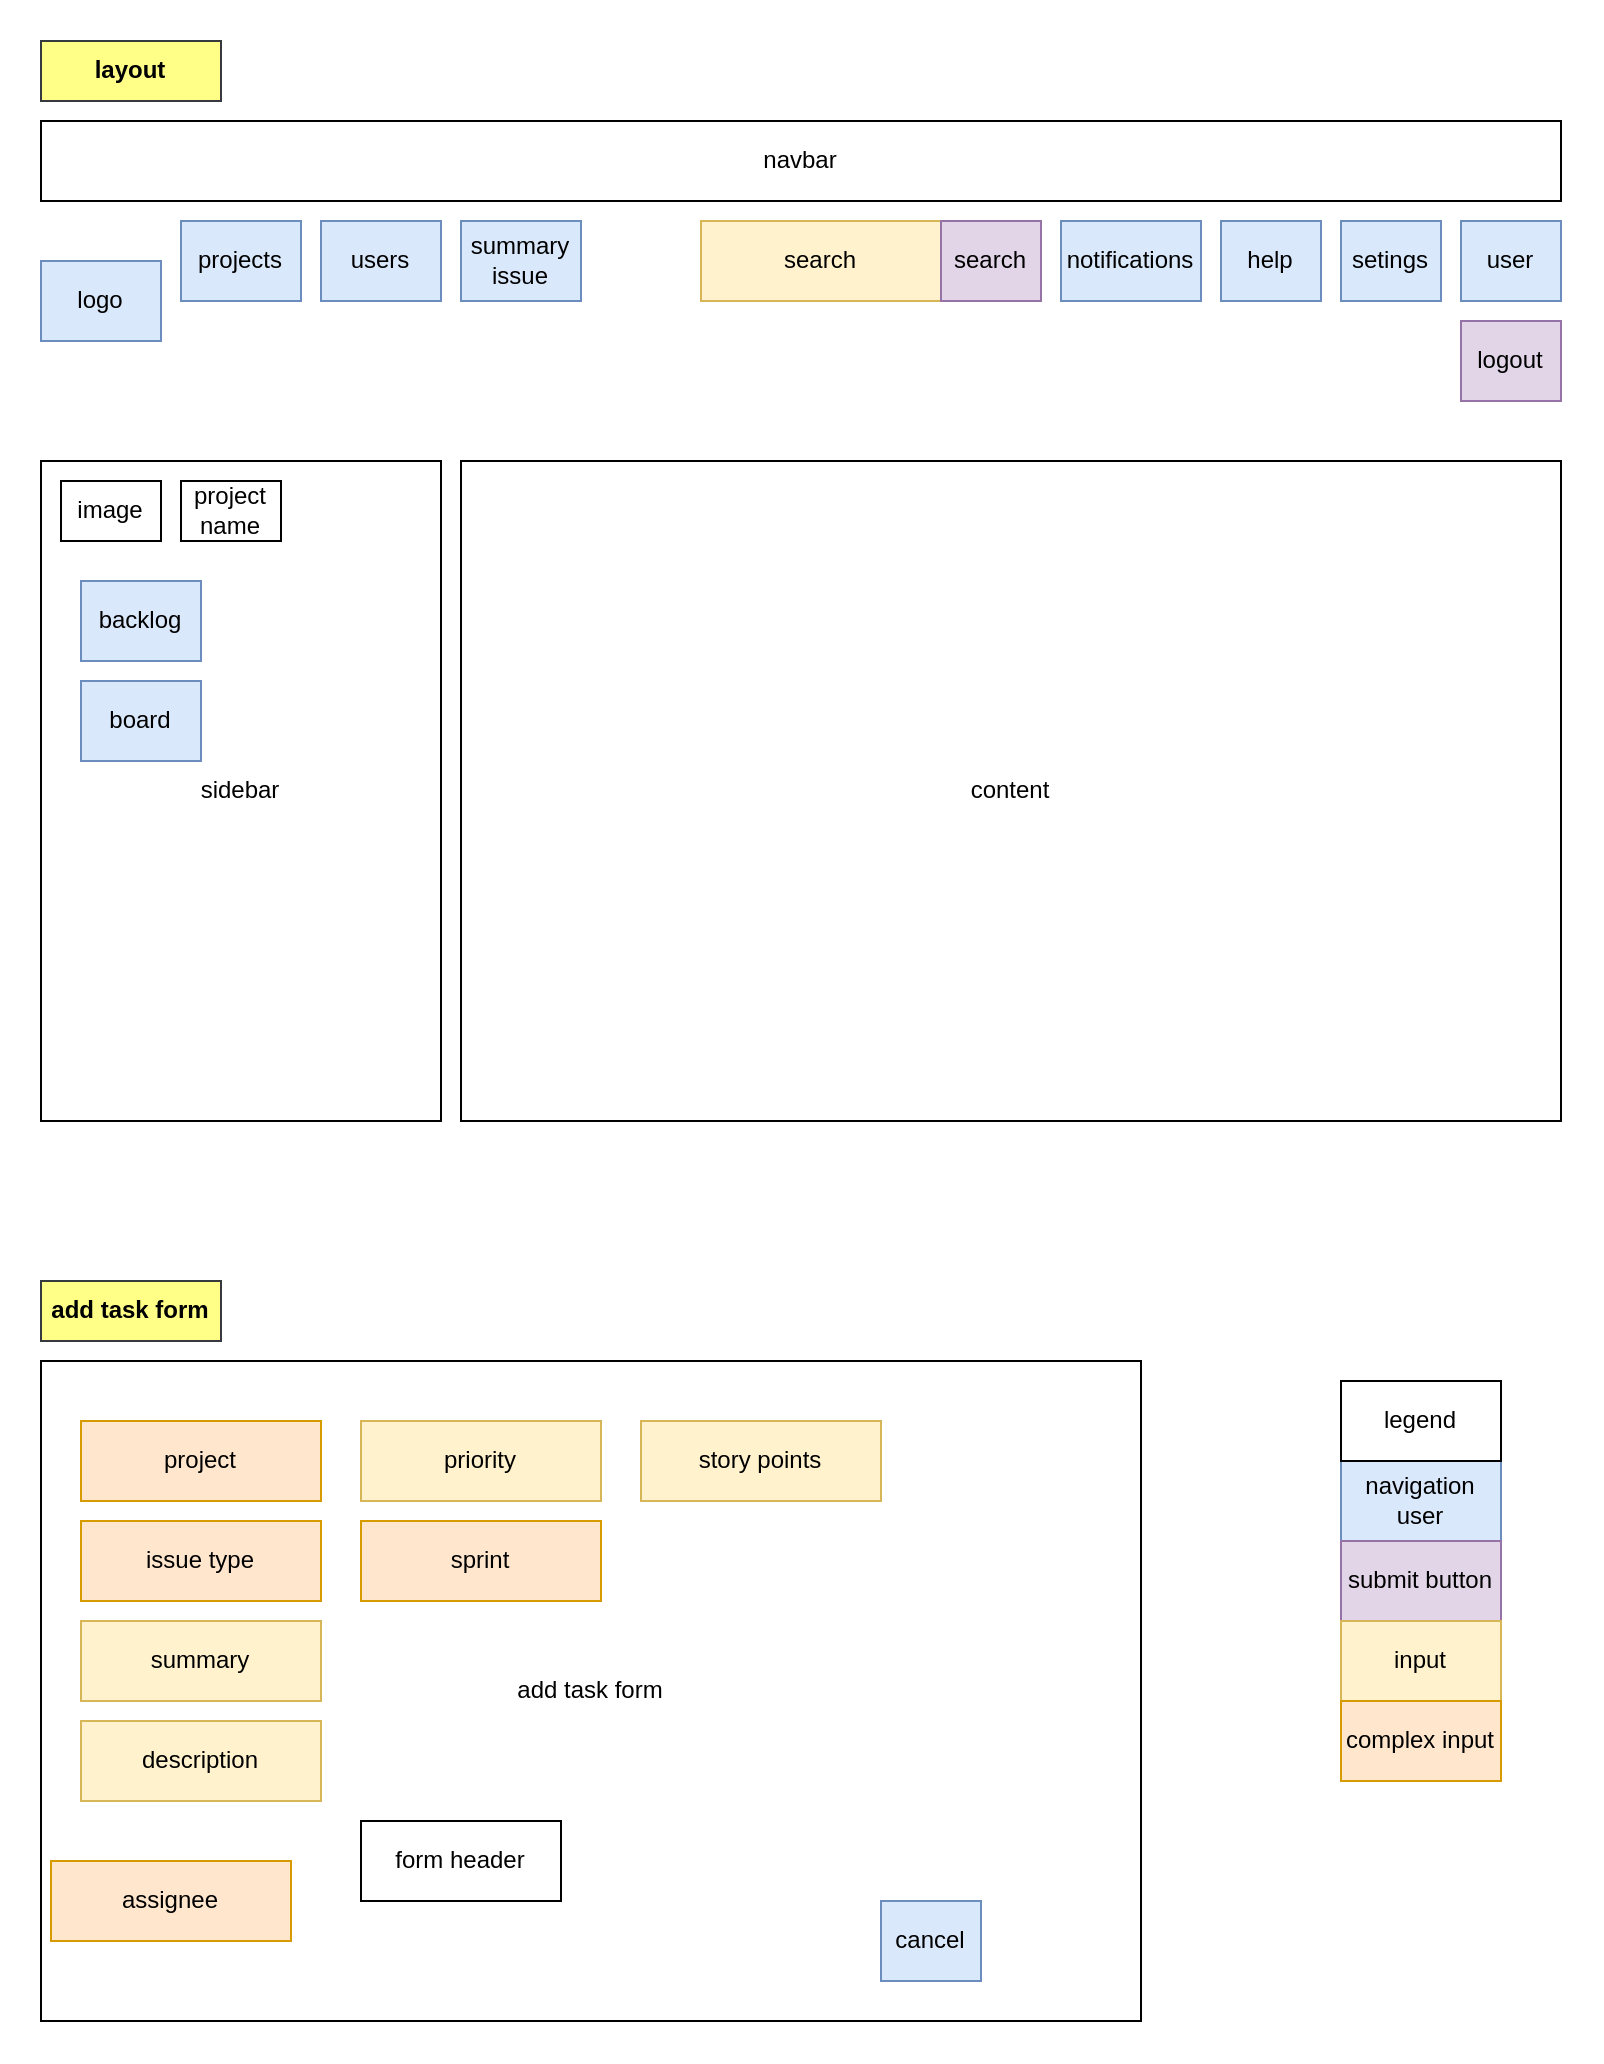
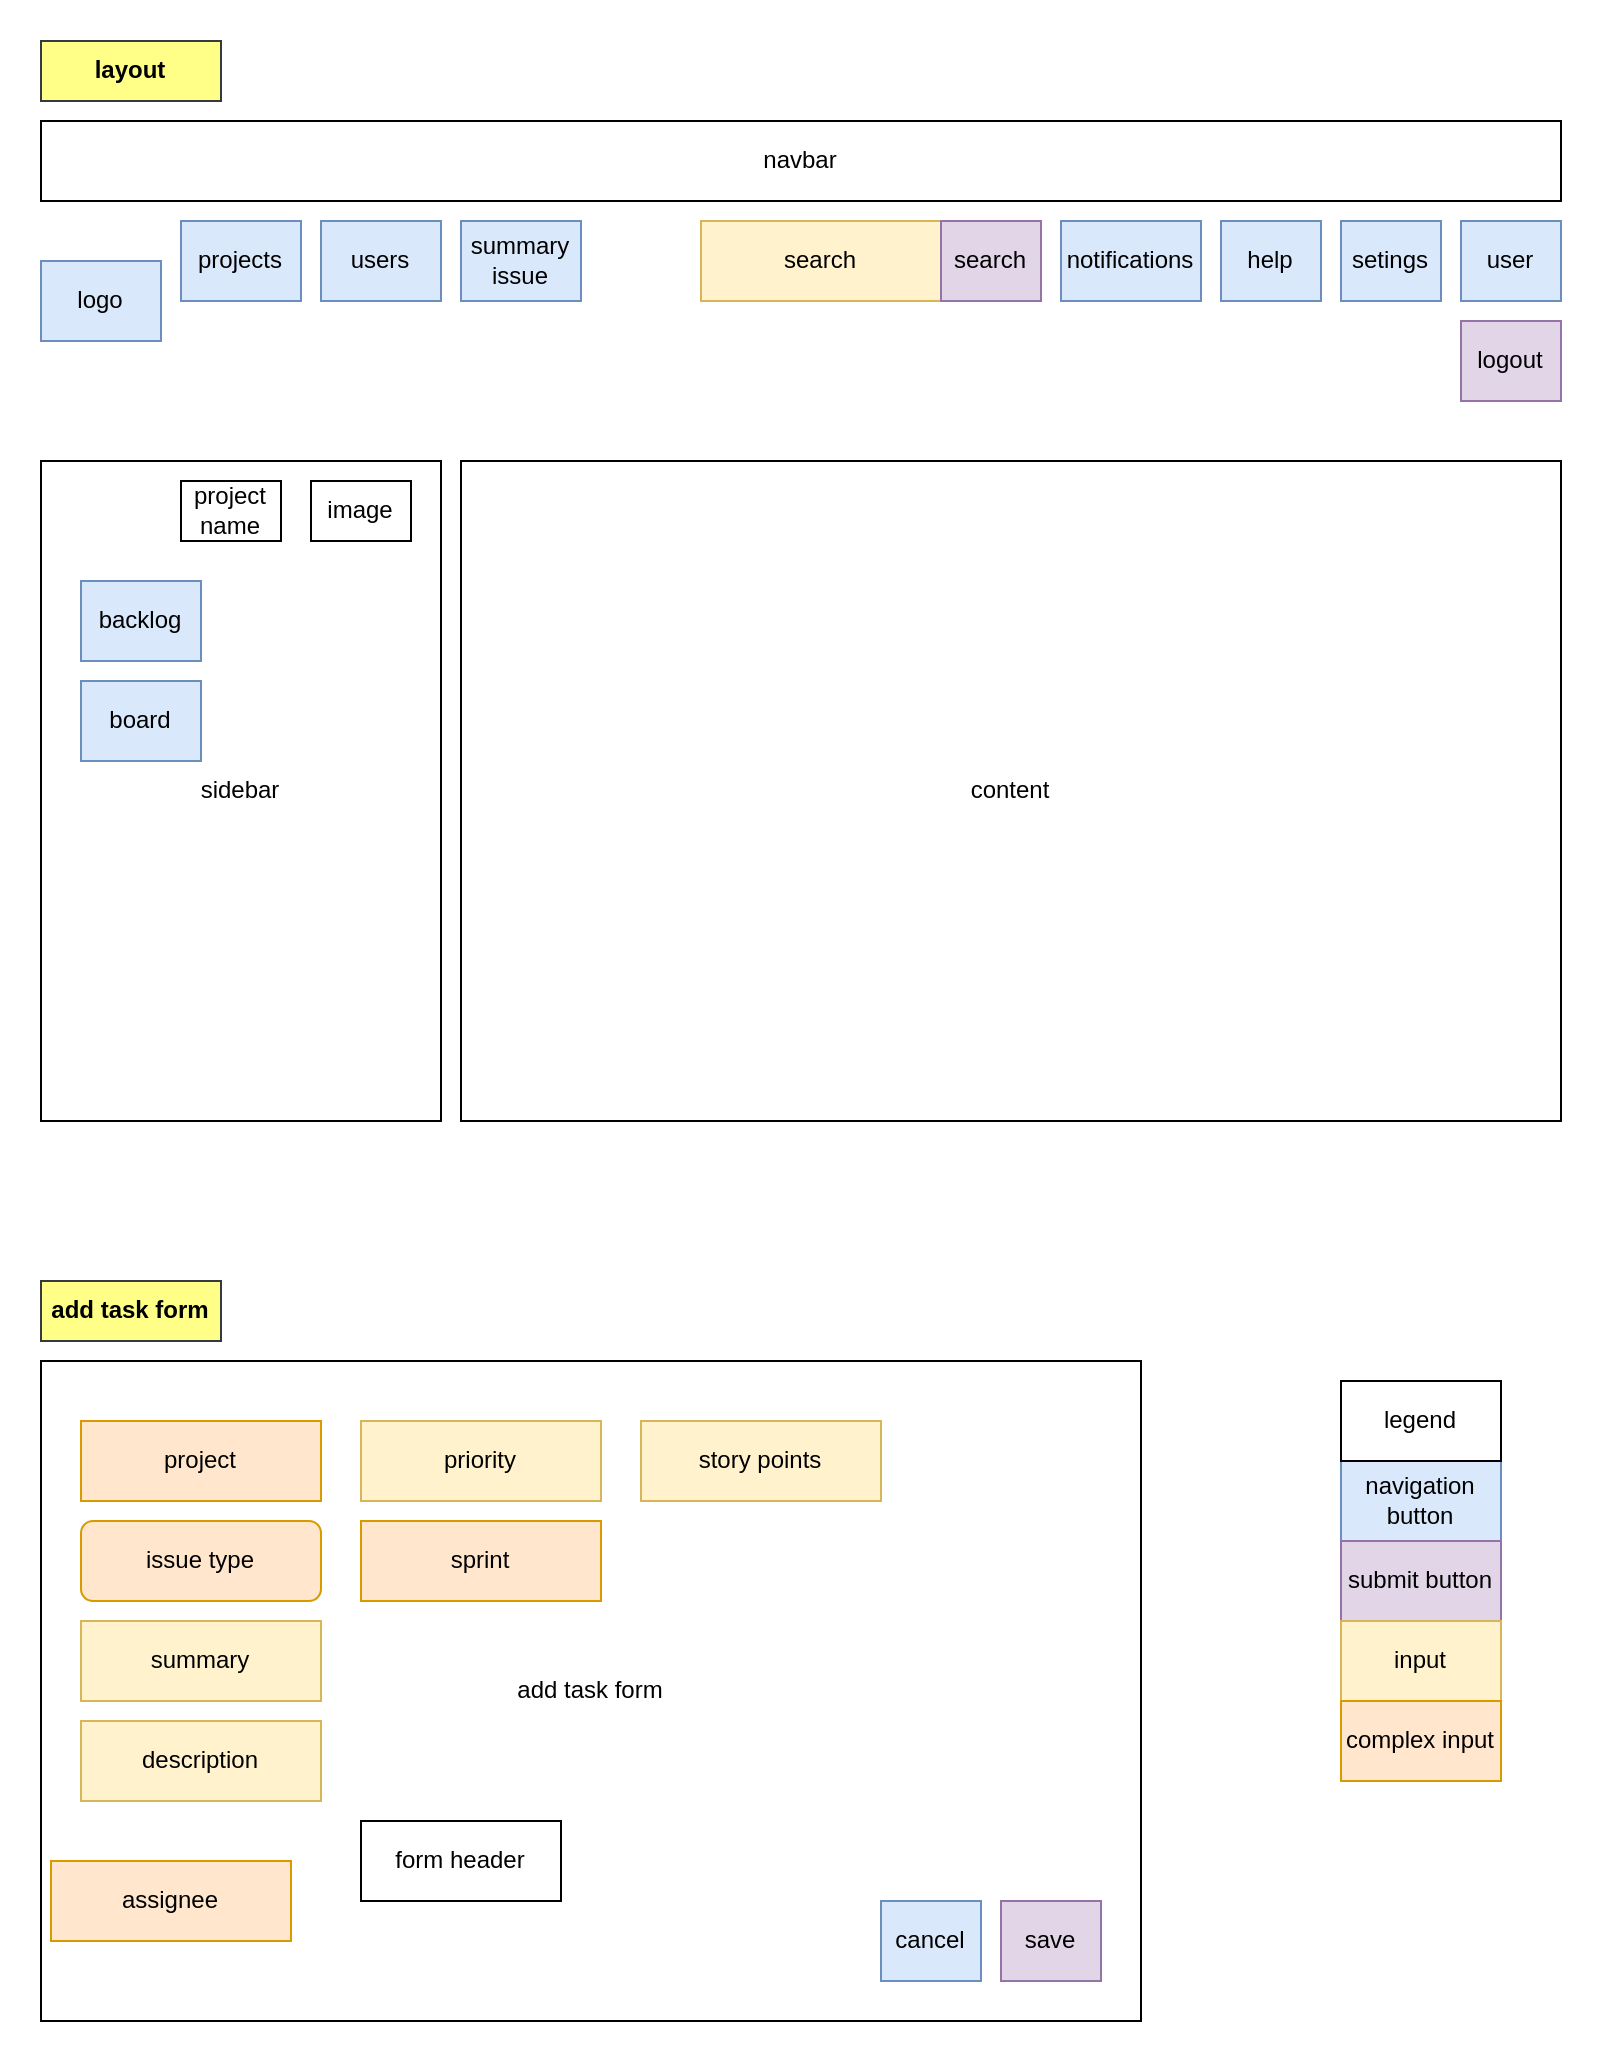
node "image": moved (111, 511) -> (361, 511)
node "navigation user": label "navigation user" -> "navigation button"
node "issue type": shape rectangle -> rounded rectangle
node "save": added
